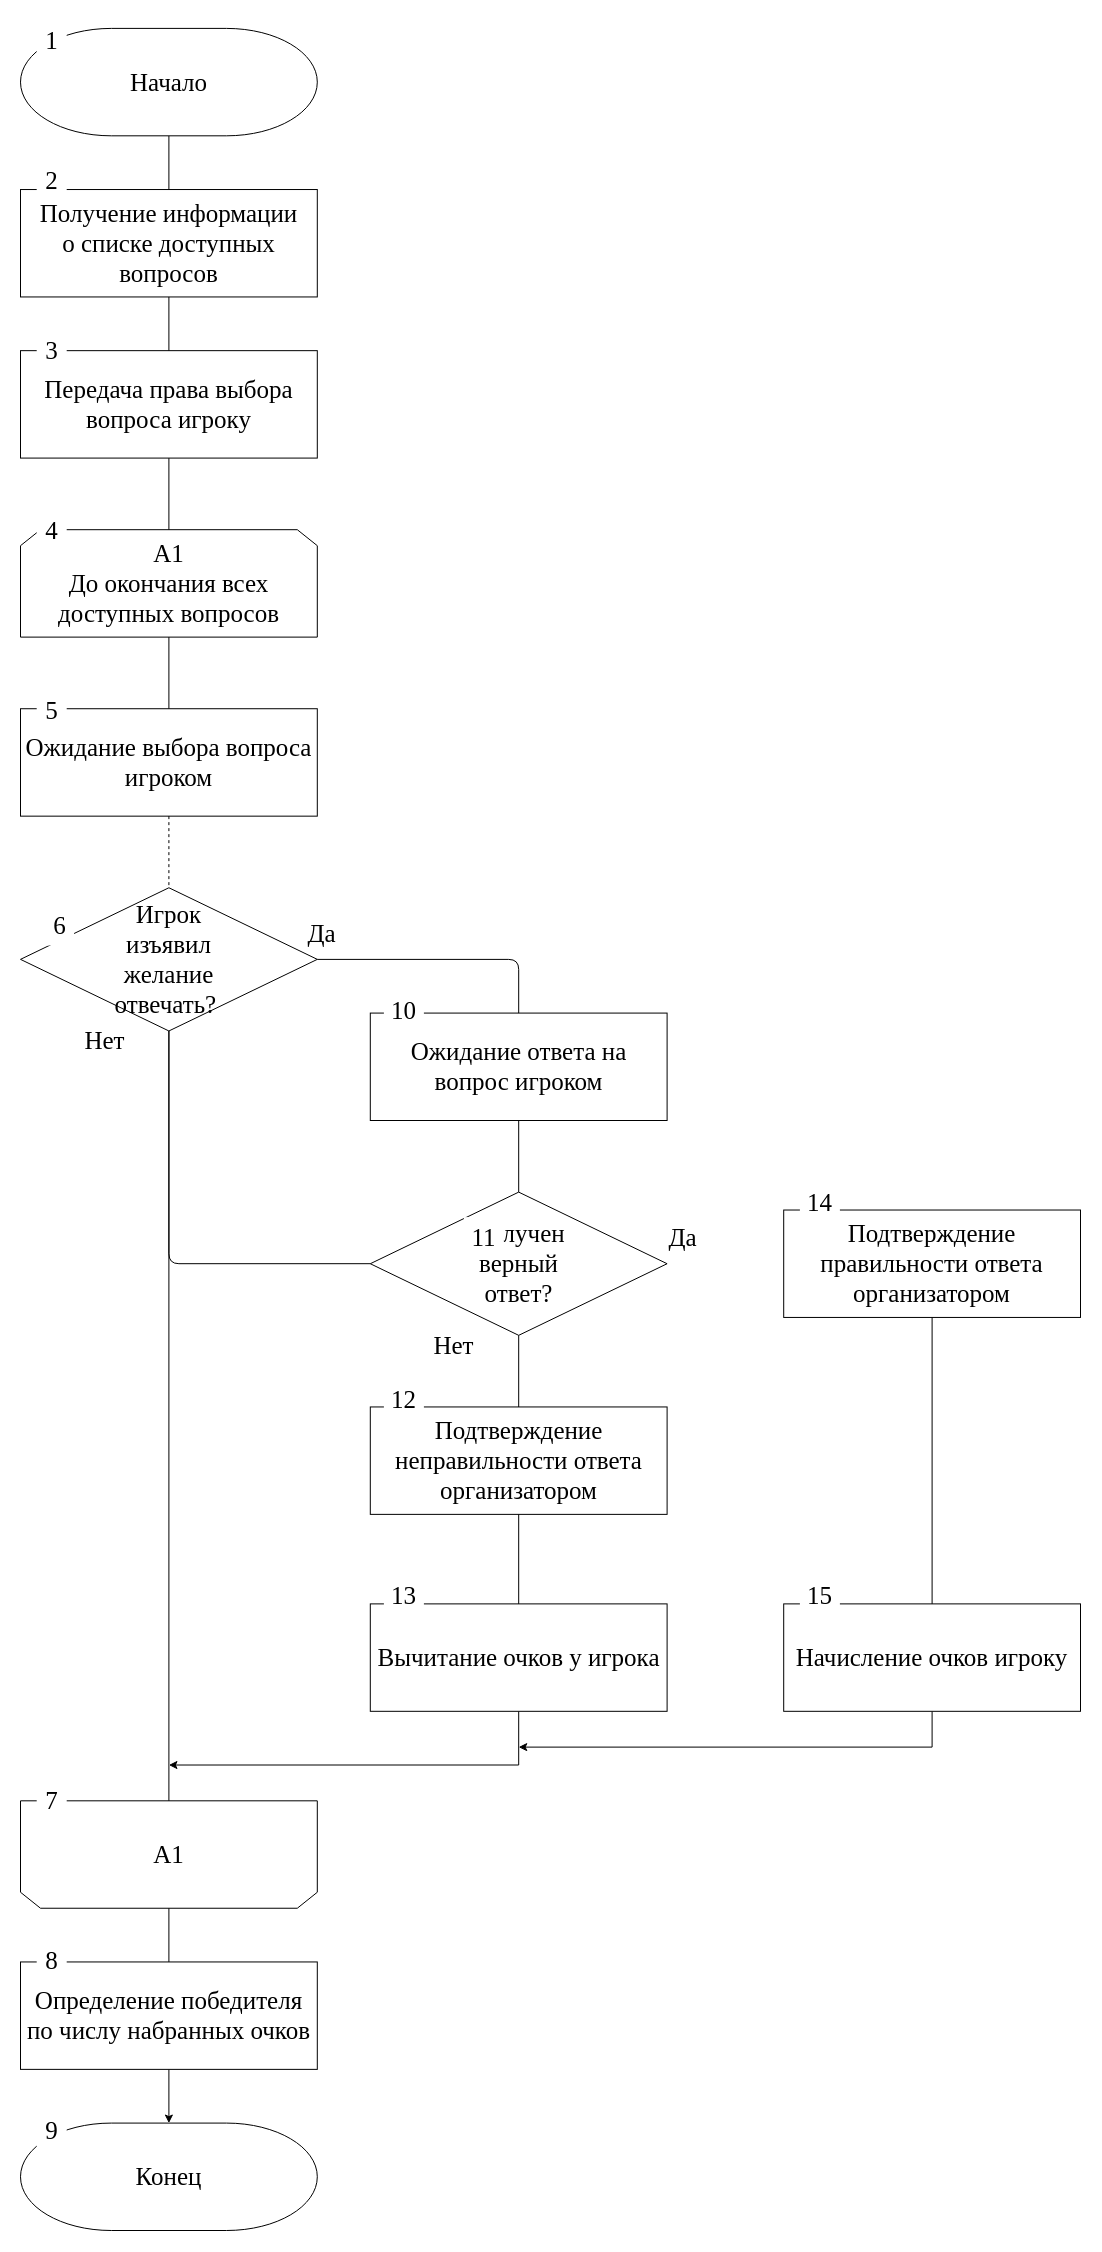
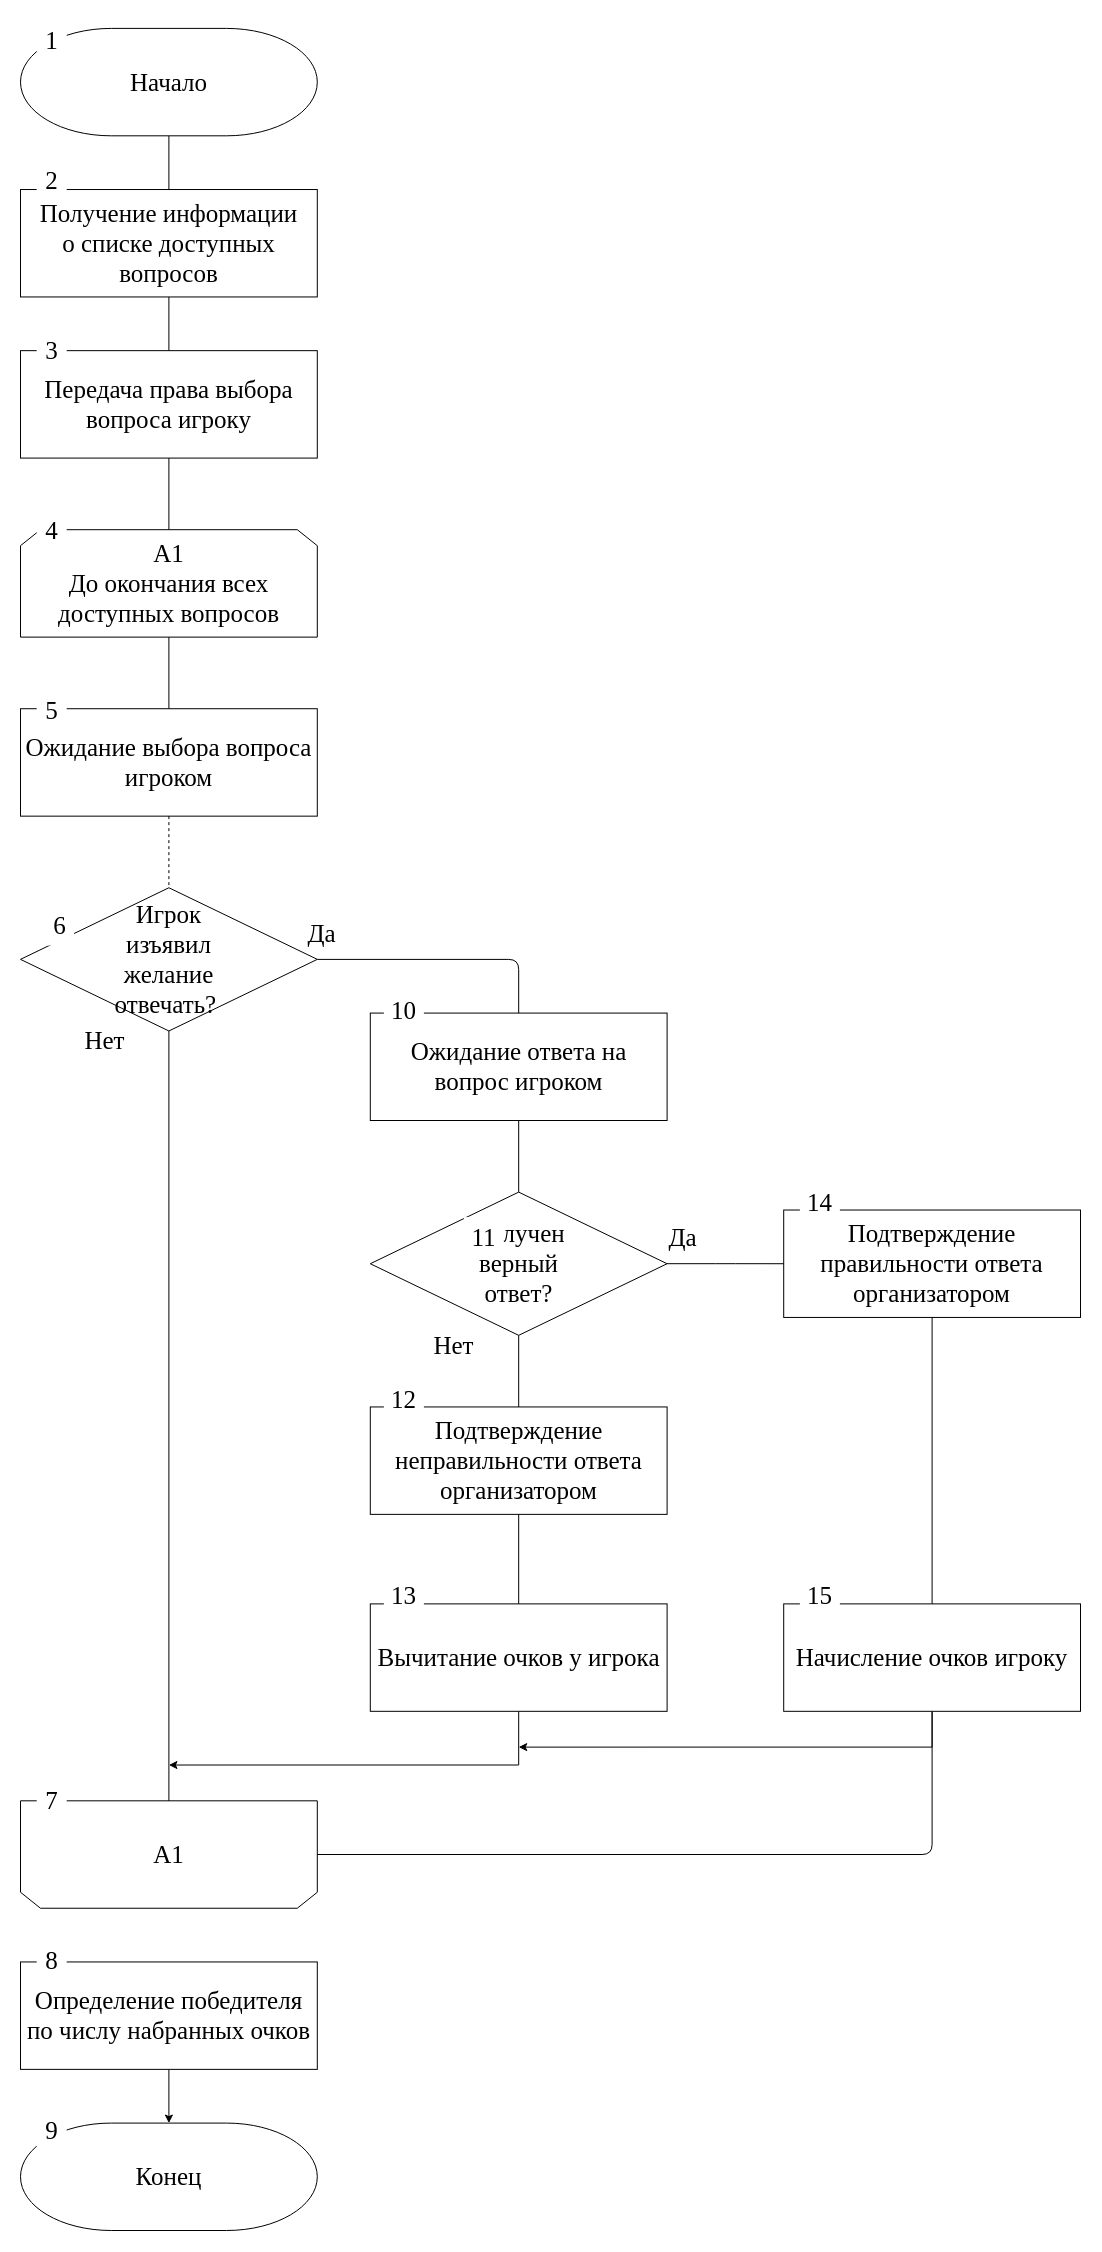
edge "Игрок изъявил желание отвечать?" -- "Получен верный ответ?": now "Подтверждение правильности ответа организатором" -- "Получен верный ответ?"
edge "А1" -- "Определение победителя по числу набранных очков": now "А1" -- "Начисление очков игроку"
